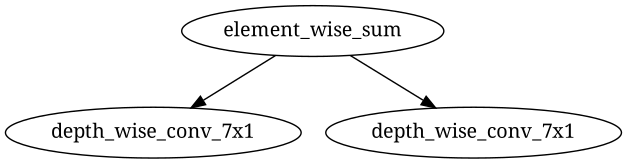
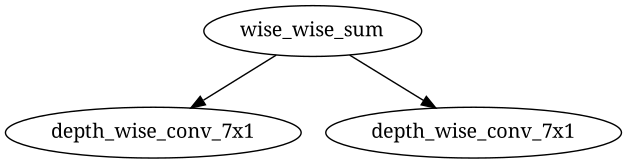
node "element_wise_sum": label "element_wise_sum" -> "wise_wise_sum"
